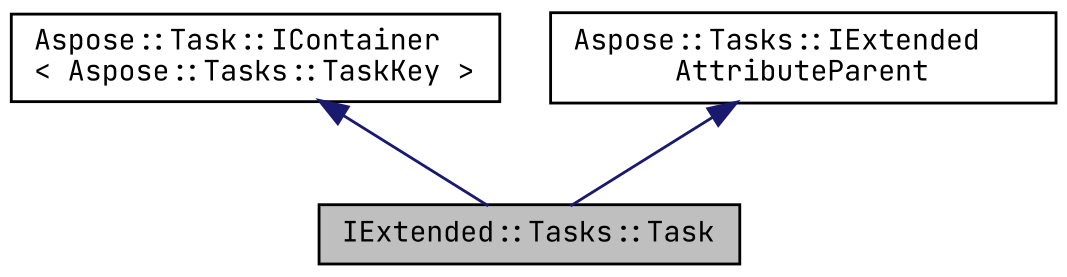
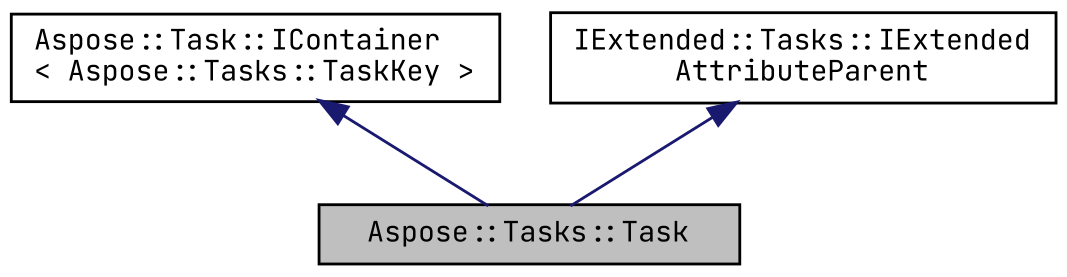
node "Aspose::Tasks::IExtended AttributeParent": label "Aspose::Tasks::IExtended AttributeParent" -> "IExtended::Tasks::IExtended AttributeParent"
node "IExtended::Tasks::Task": label "IExtended::Tasks::Task" -> "Aspose::Tasks::Task"
